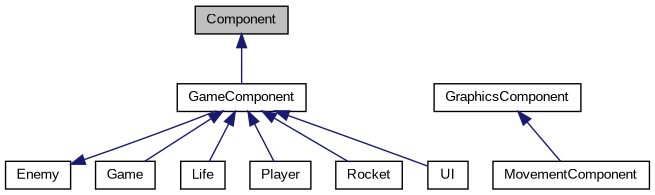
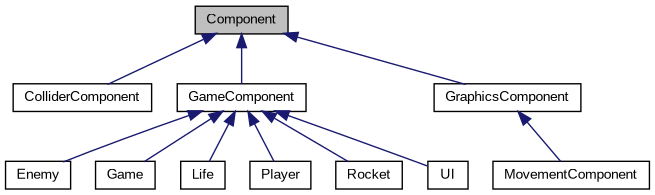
edge "GraphicsComponent" -> "Component": added
node "ColliderComponent": added
edge "GameComponent" -> "Enemy": reversed
